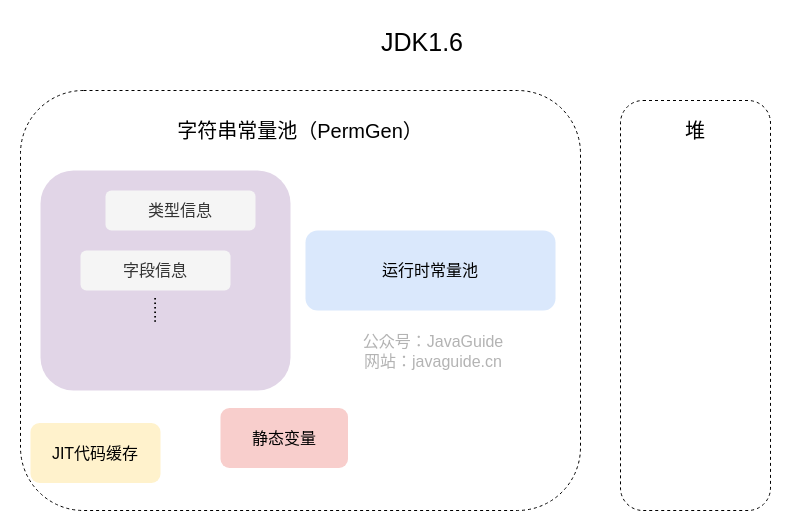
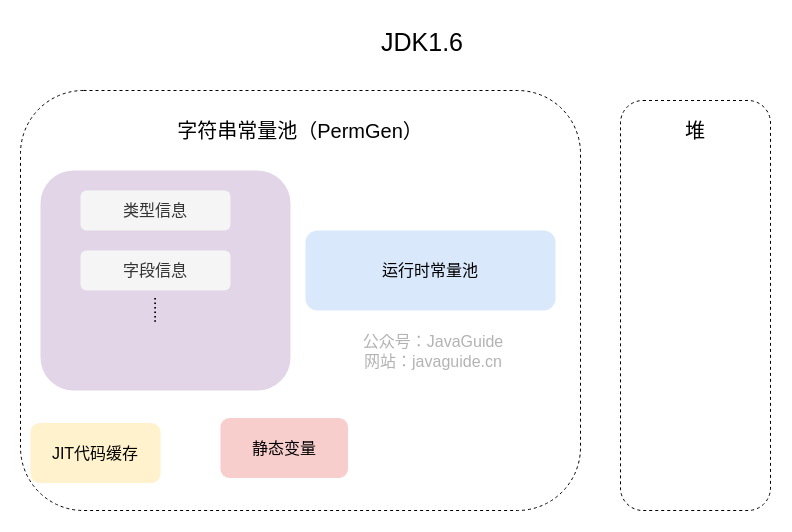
node "类型信息": moved (181, 211) -> (156, 211)
node "静态变量": moved (284, 438) -> (284, 448)
